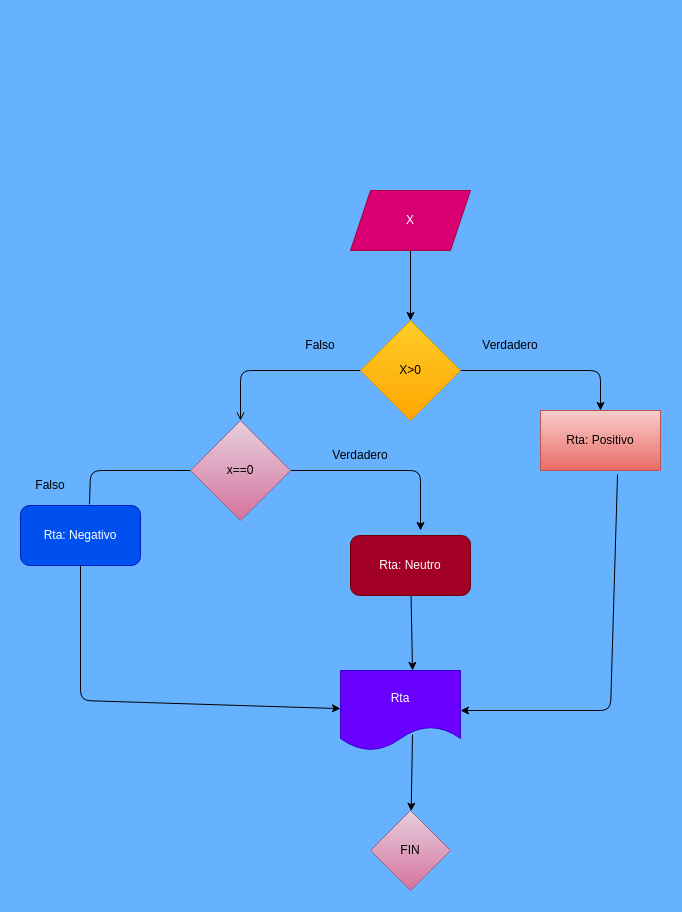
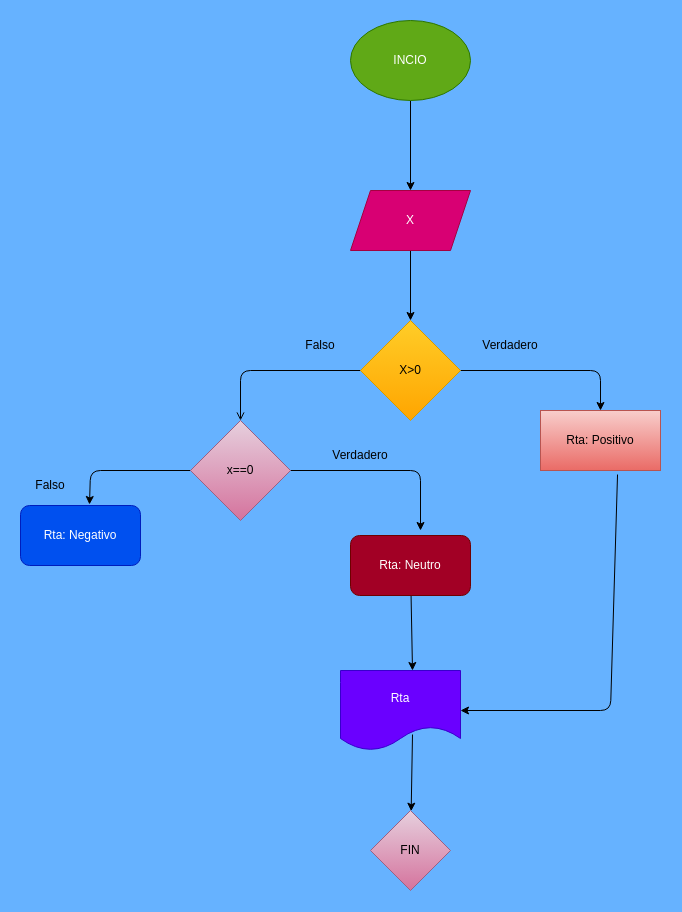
node "INCIO": added
edge "INCIO" -> "X": added
edge "x==0" -- "Rta: Negativo": arrowhead none -> classic
edge "Rta: Negativo" -> "Rta": removed
